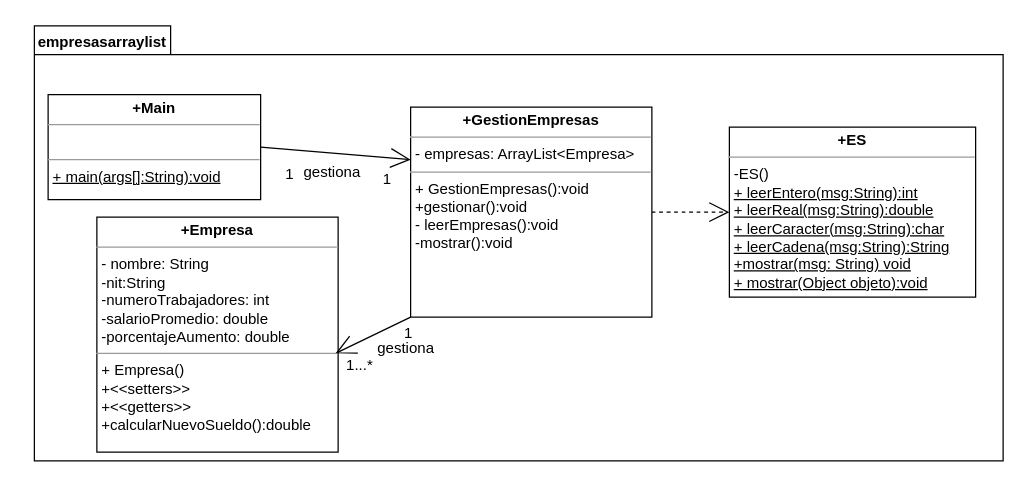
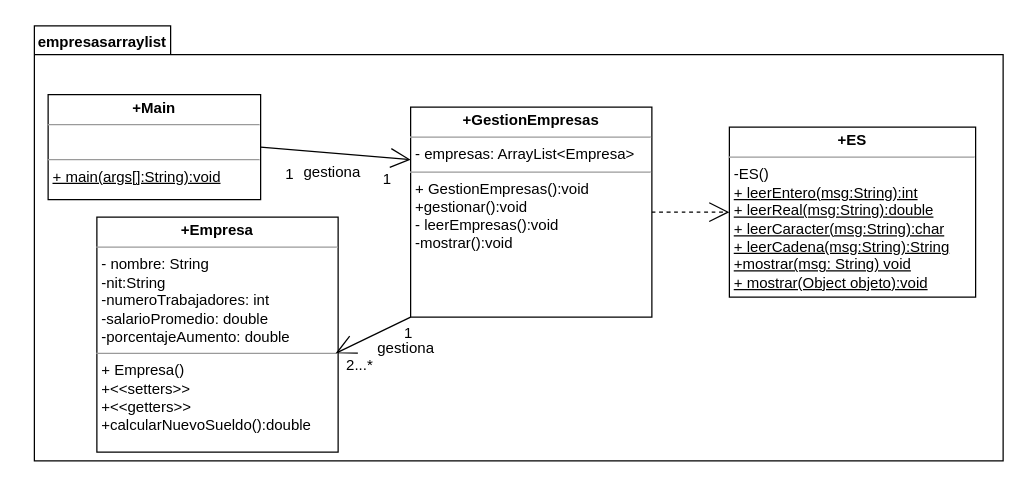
node "1...*": label "1...*" -> "2...*"
